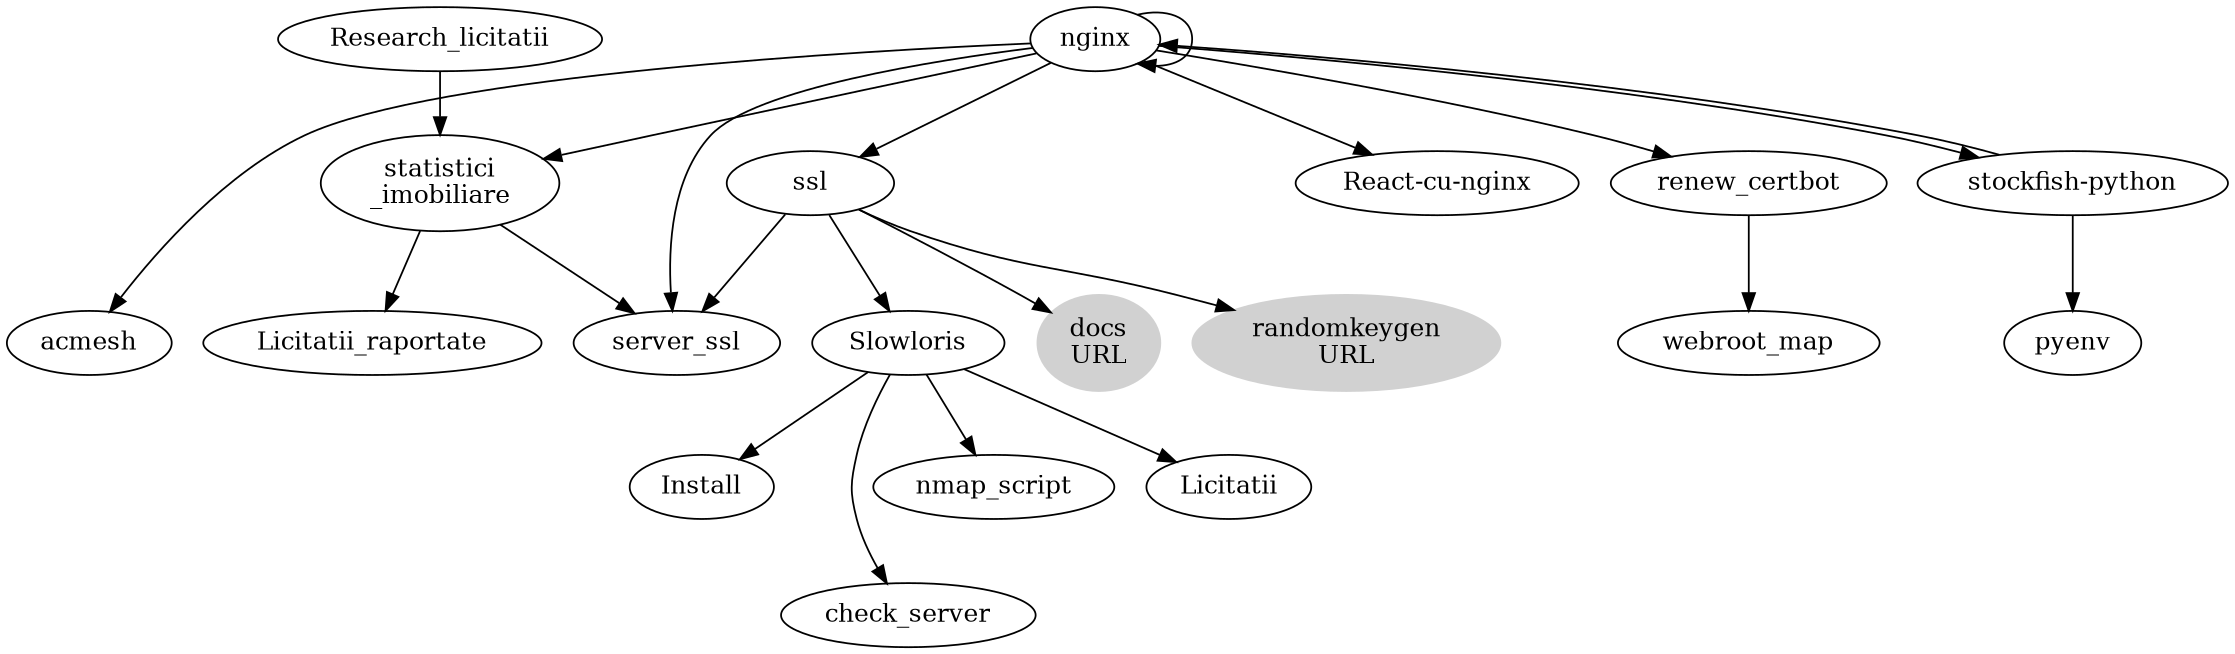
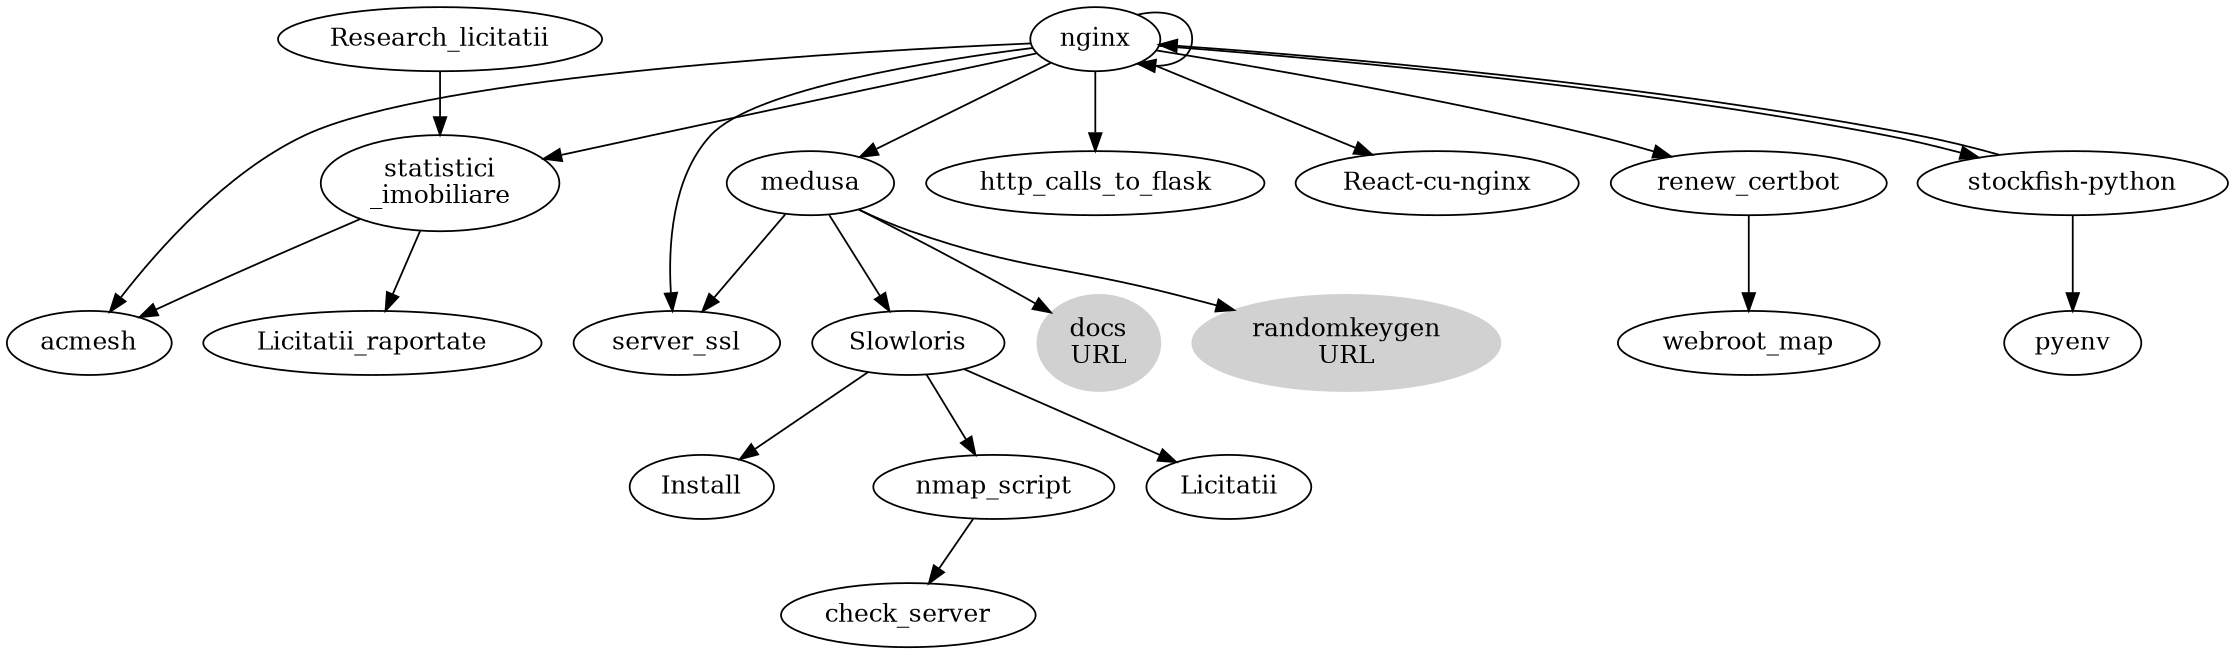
node "ssl": label "ssl" -> "medusa"
node "http_calls_to_flask": added
edge "statistici _imobiliare" -> "server_ssl": now "statistici _imobiliare" -> "acmesh"
edge "Slowloris" -> "check_server": now "nmap_script" -> "check_server"
